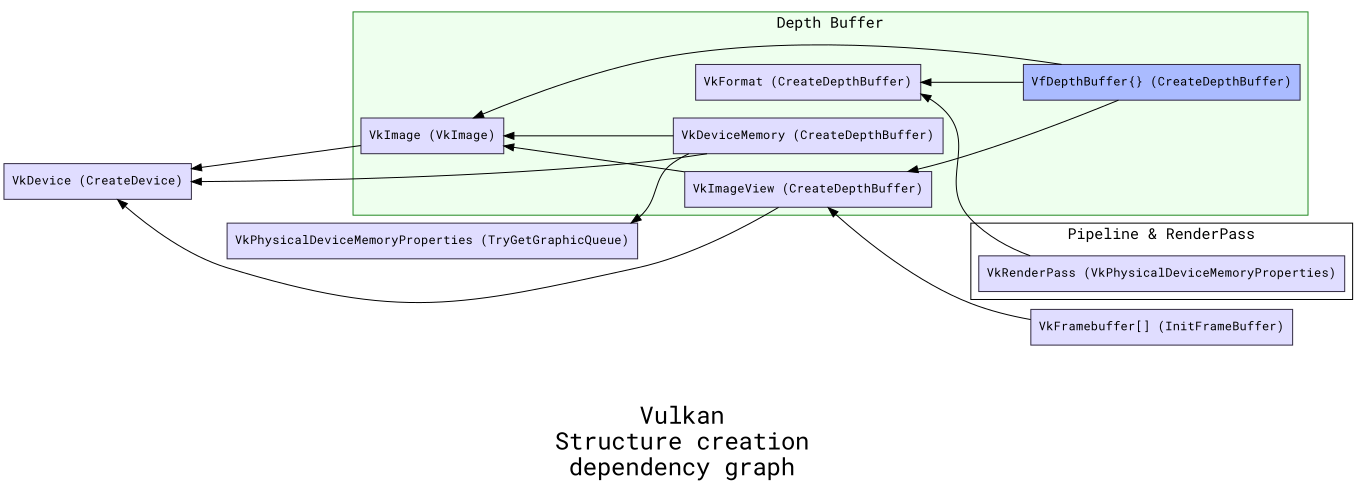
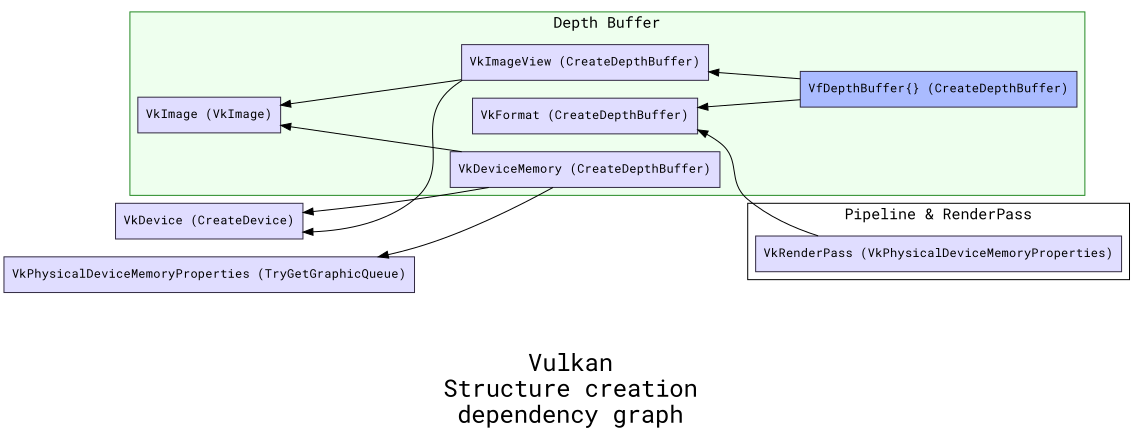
edge "VfDepthBuffer{} (CreateDepthBuffer)" -> "VkImage (VkImage)": removed
edge "VkImage (VkImage)" -> "VkDevice (CreateDevice)": removed
node "VkFramebuffer[] (InitFrameBuffer)": removed
